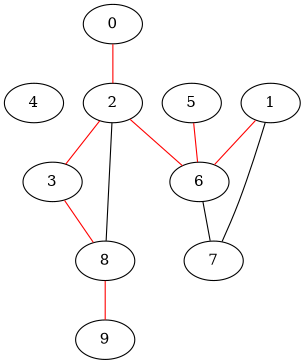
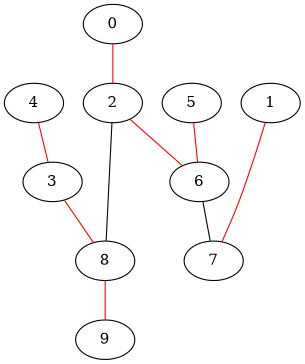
edge "2" -- "3": now "4" -- "3"
edge "1" -- "6": removed
edge "1" -- "7": color black -> red
